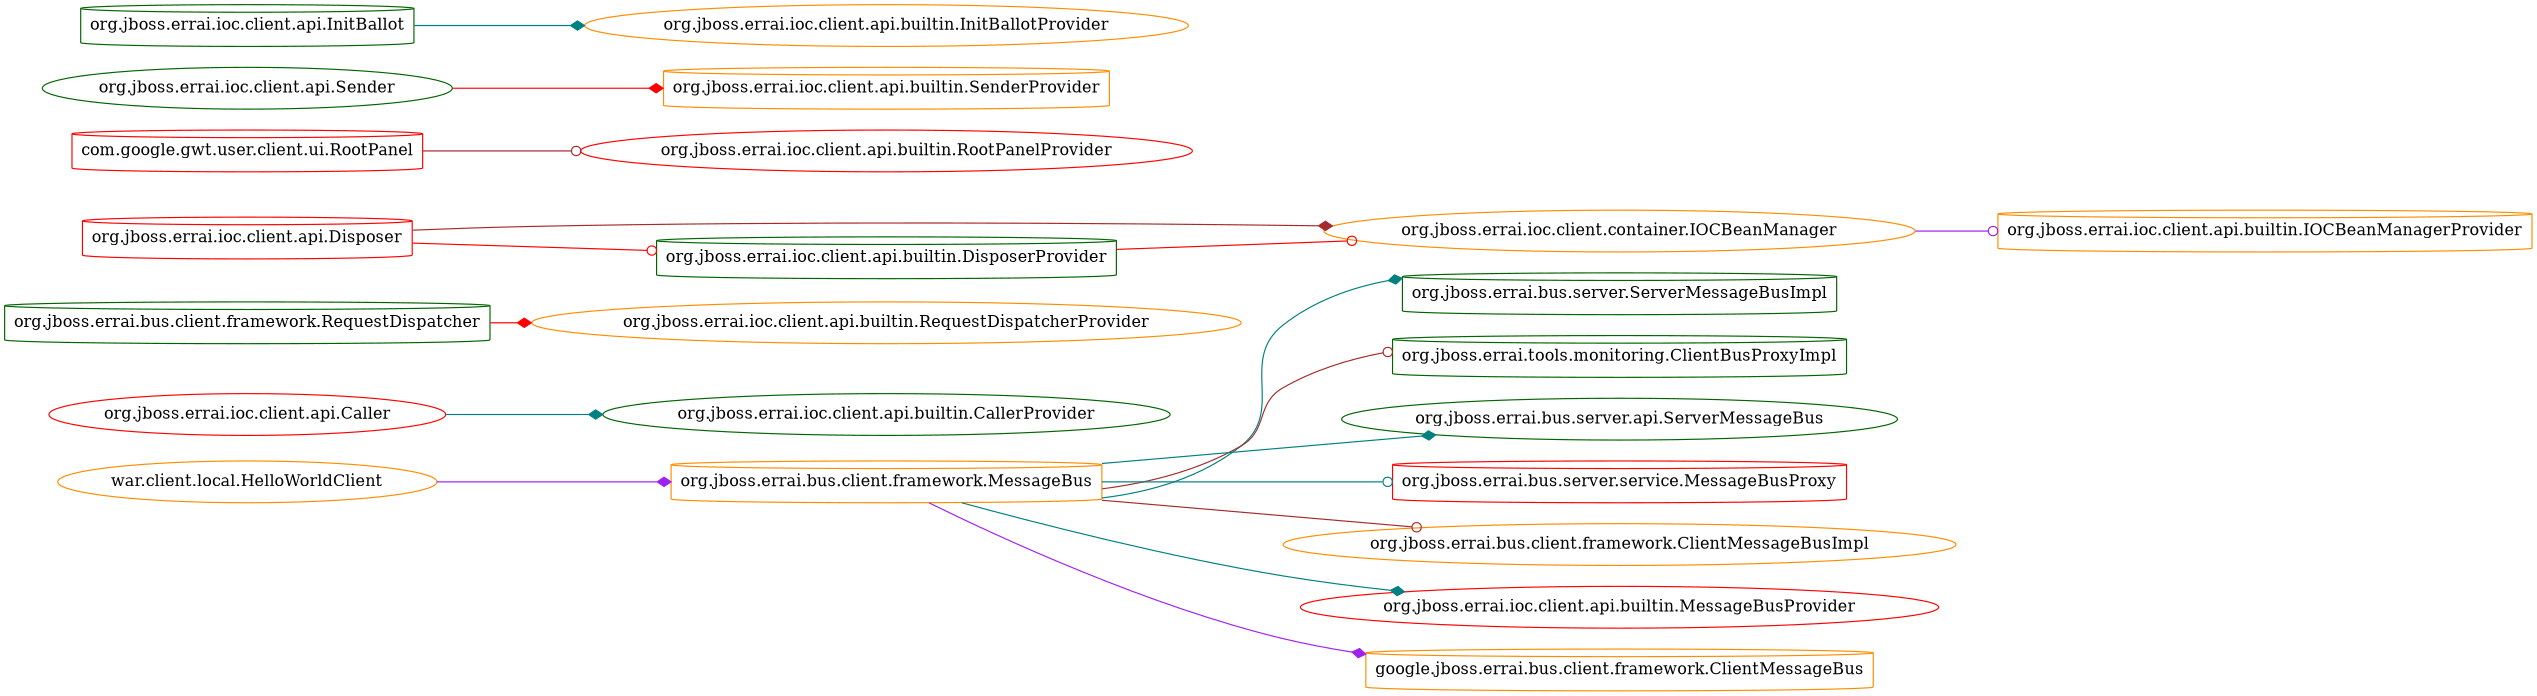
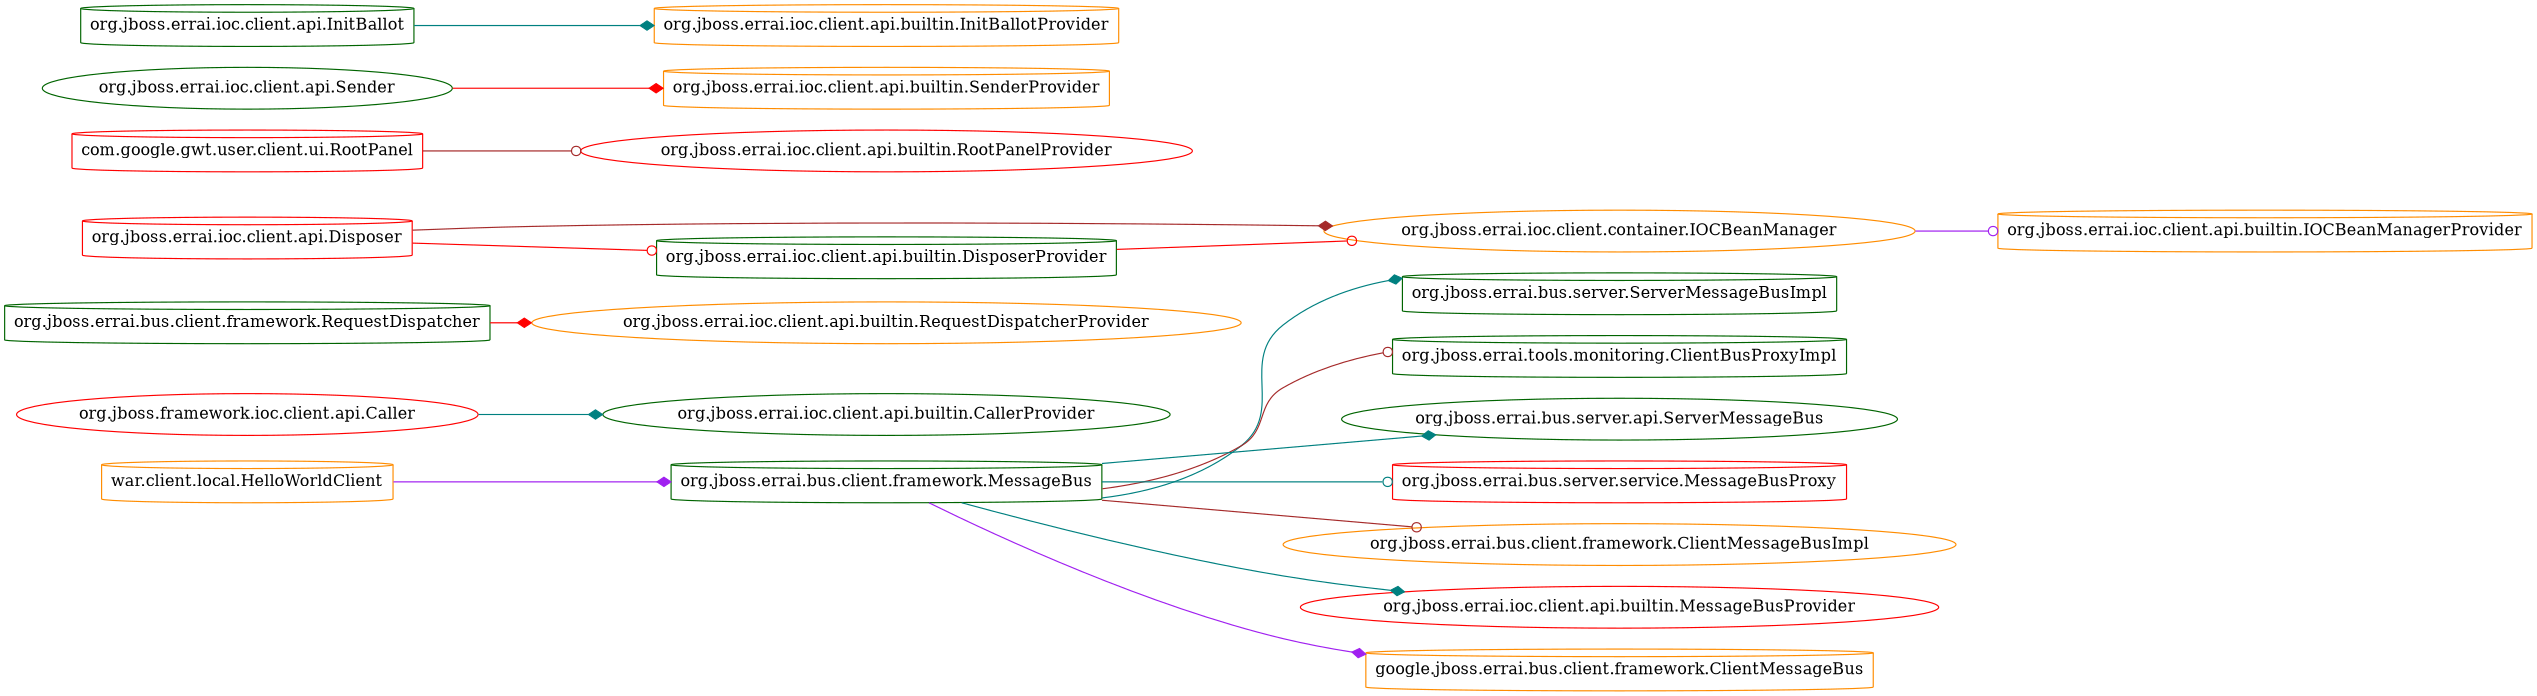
node "org.jboss.errai.ioc.client.api.builtin.InitBallotProvider": shape ellipse -> cylinder
node "org.jboss.errai.ioc.client.api.Caller": label "org.jboss.errai.ioc.client.api.Caller" -> "org.jboss.framework.ioc.client.api.Caller"
node "war.client.local.HelloWorldClient": shape ellipse -> cylinder
node "org.jboss.errai.bus.client.framework.MessageBus": color darkorange -> darkgreen
